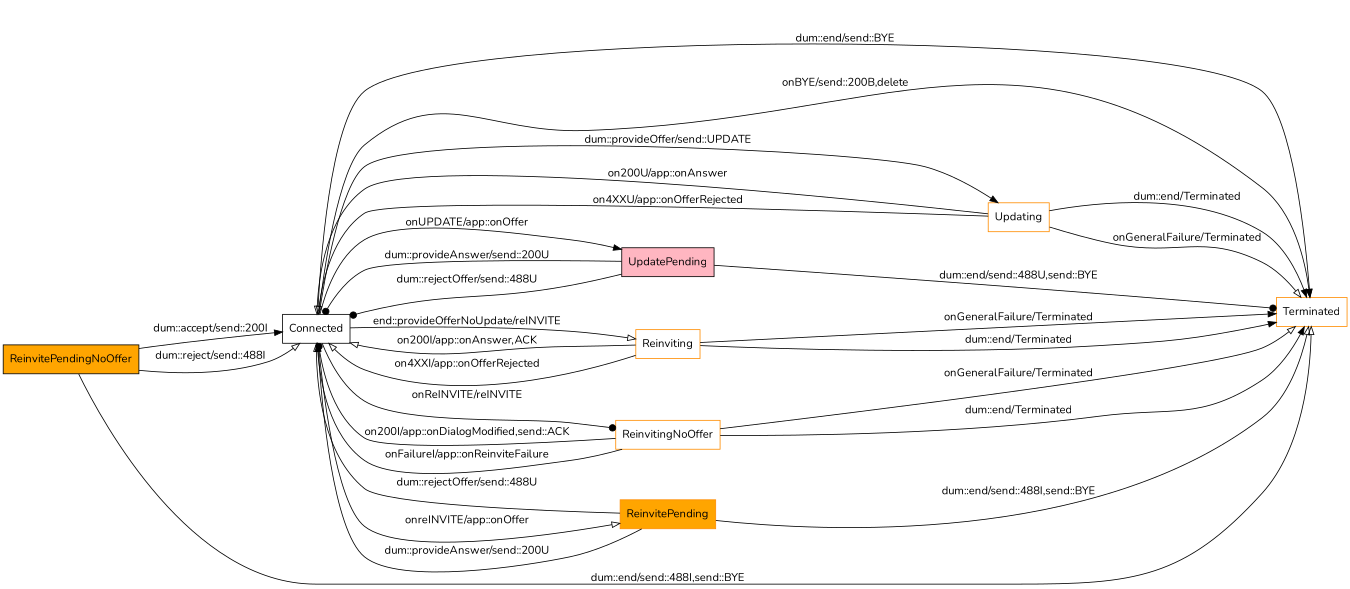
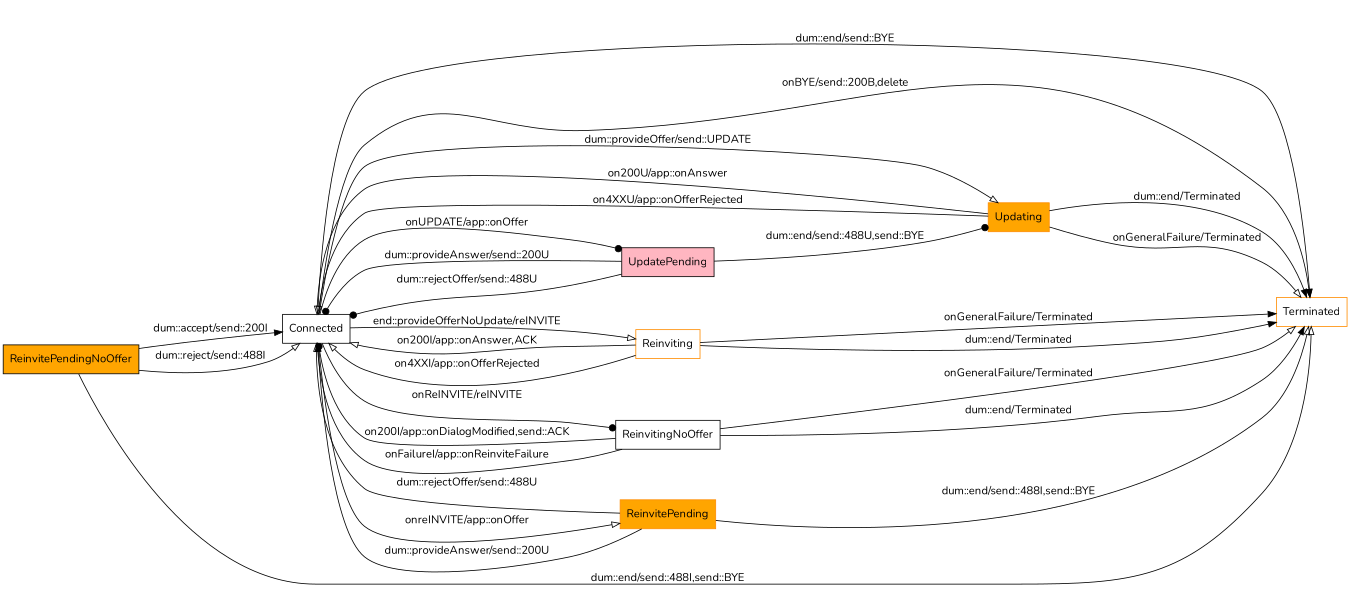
edge "Connected" -> "Updating": arrowhead normal -> onormal
node "Updating": fillcolor white -> orange
edge "Connected" -> "UpdatePending": arrowhead normal -> dot
edge "UpdatePending" -> "Terminated": now "UpdatePending" -> "Updating"
node "ReinvitingNoOffer": color darkorange -> black
